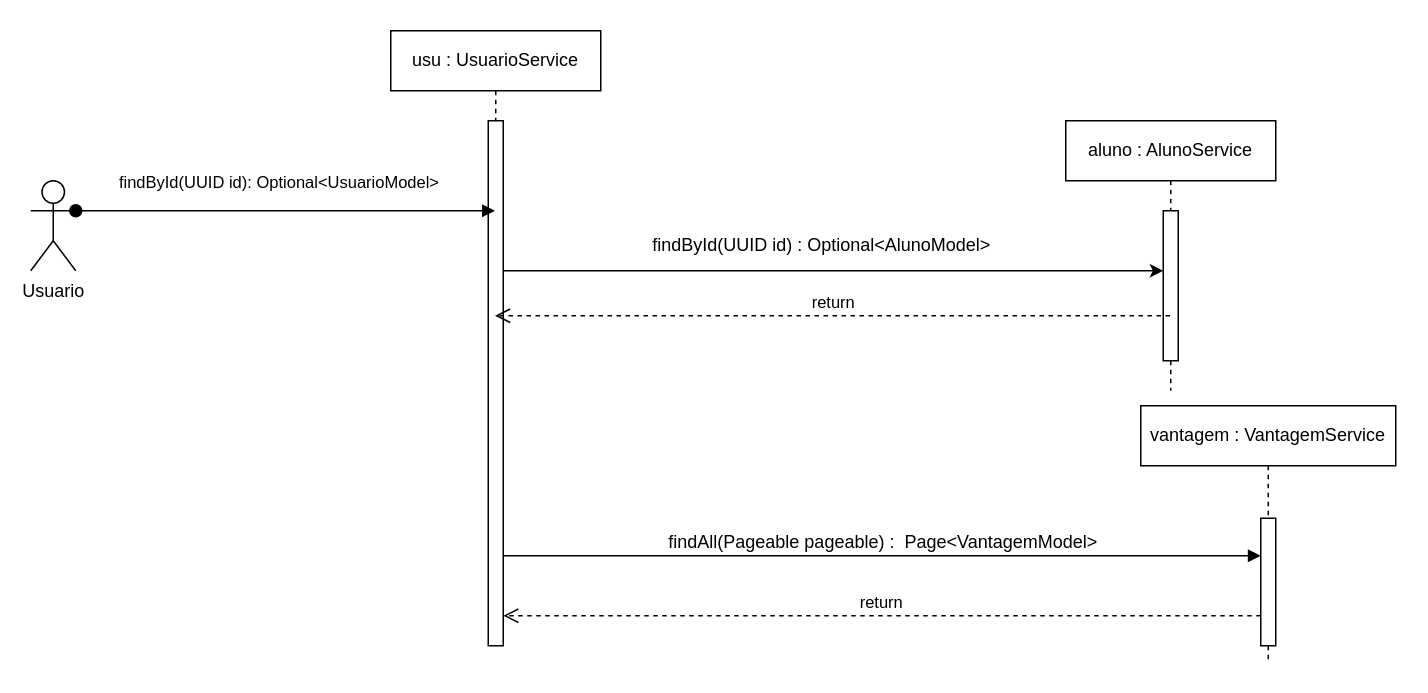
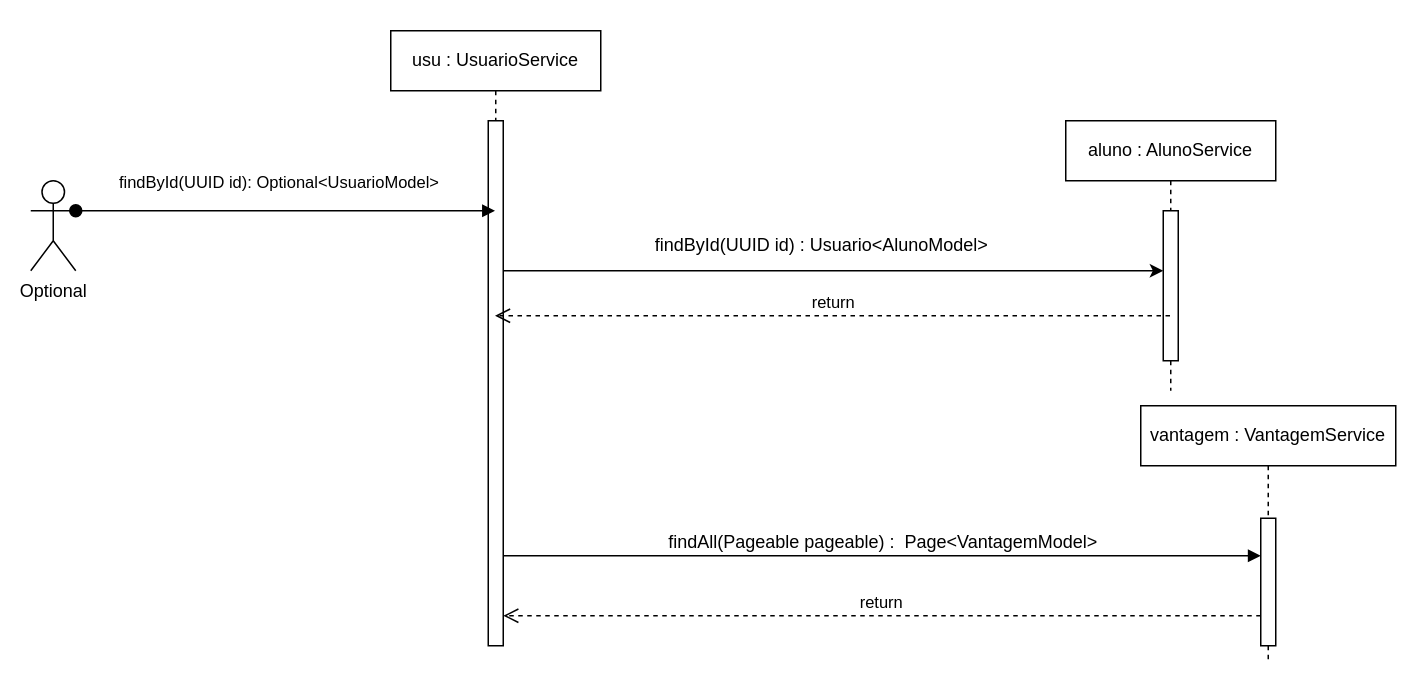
node "findById(UUID id) : Optional<AlunoModel>": label "findById(UUID id) : Optional<AlunoModel>" -> "findById(UUID id) : Usuario<AlunoModel>"
node "Usuario": label "Usuario" -> "Optional"
